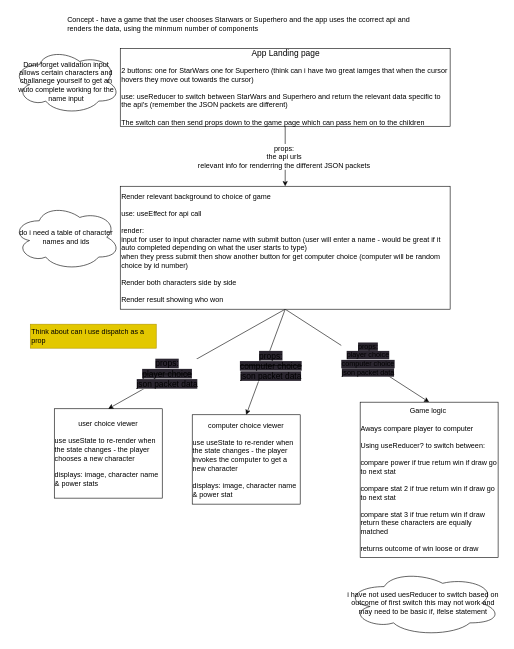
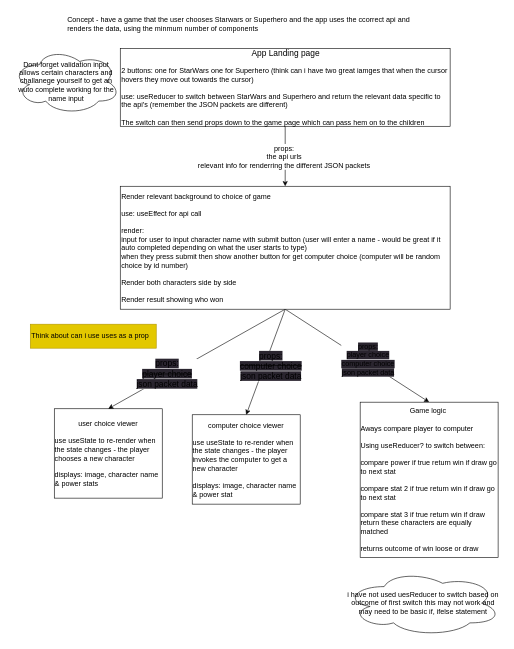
node "do i need a table of character names and ids": removed
node "Think about can i use dispatch as a prop": label "Think about can i use dispatch as a prop" -> "Think about can i use uses as a prop"
